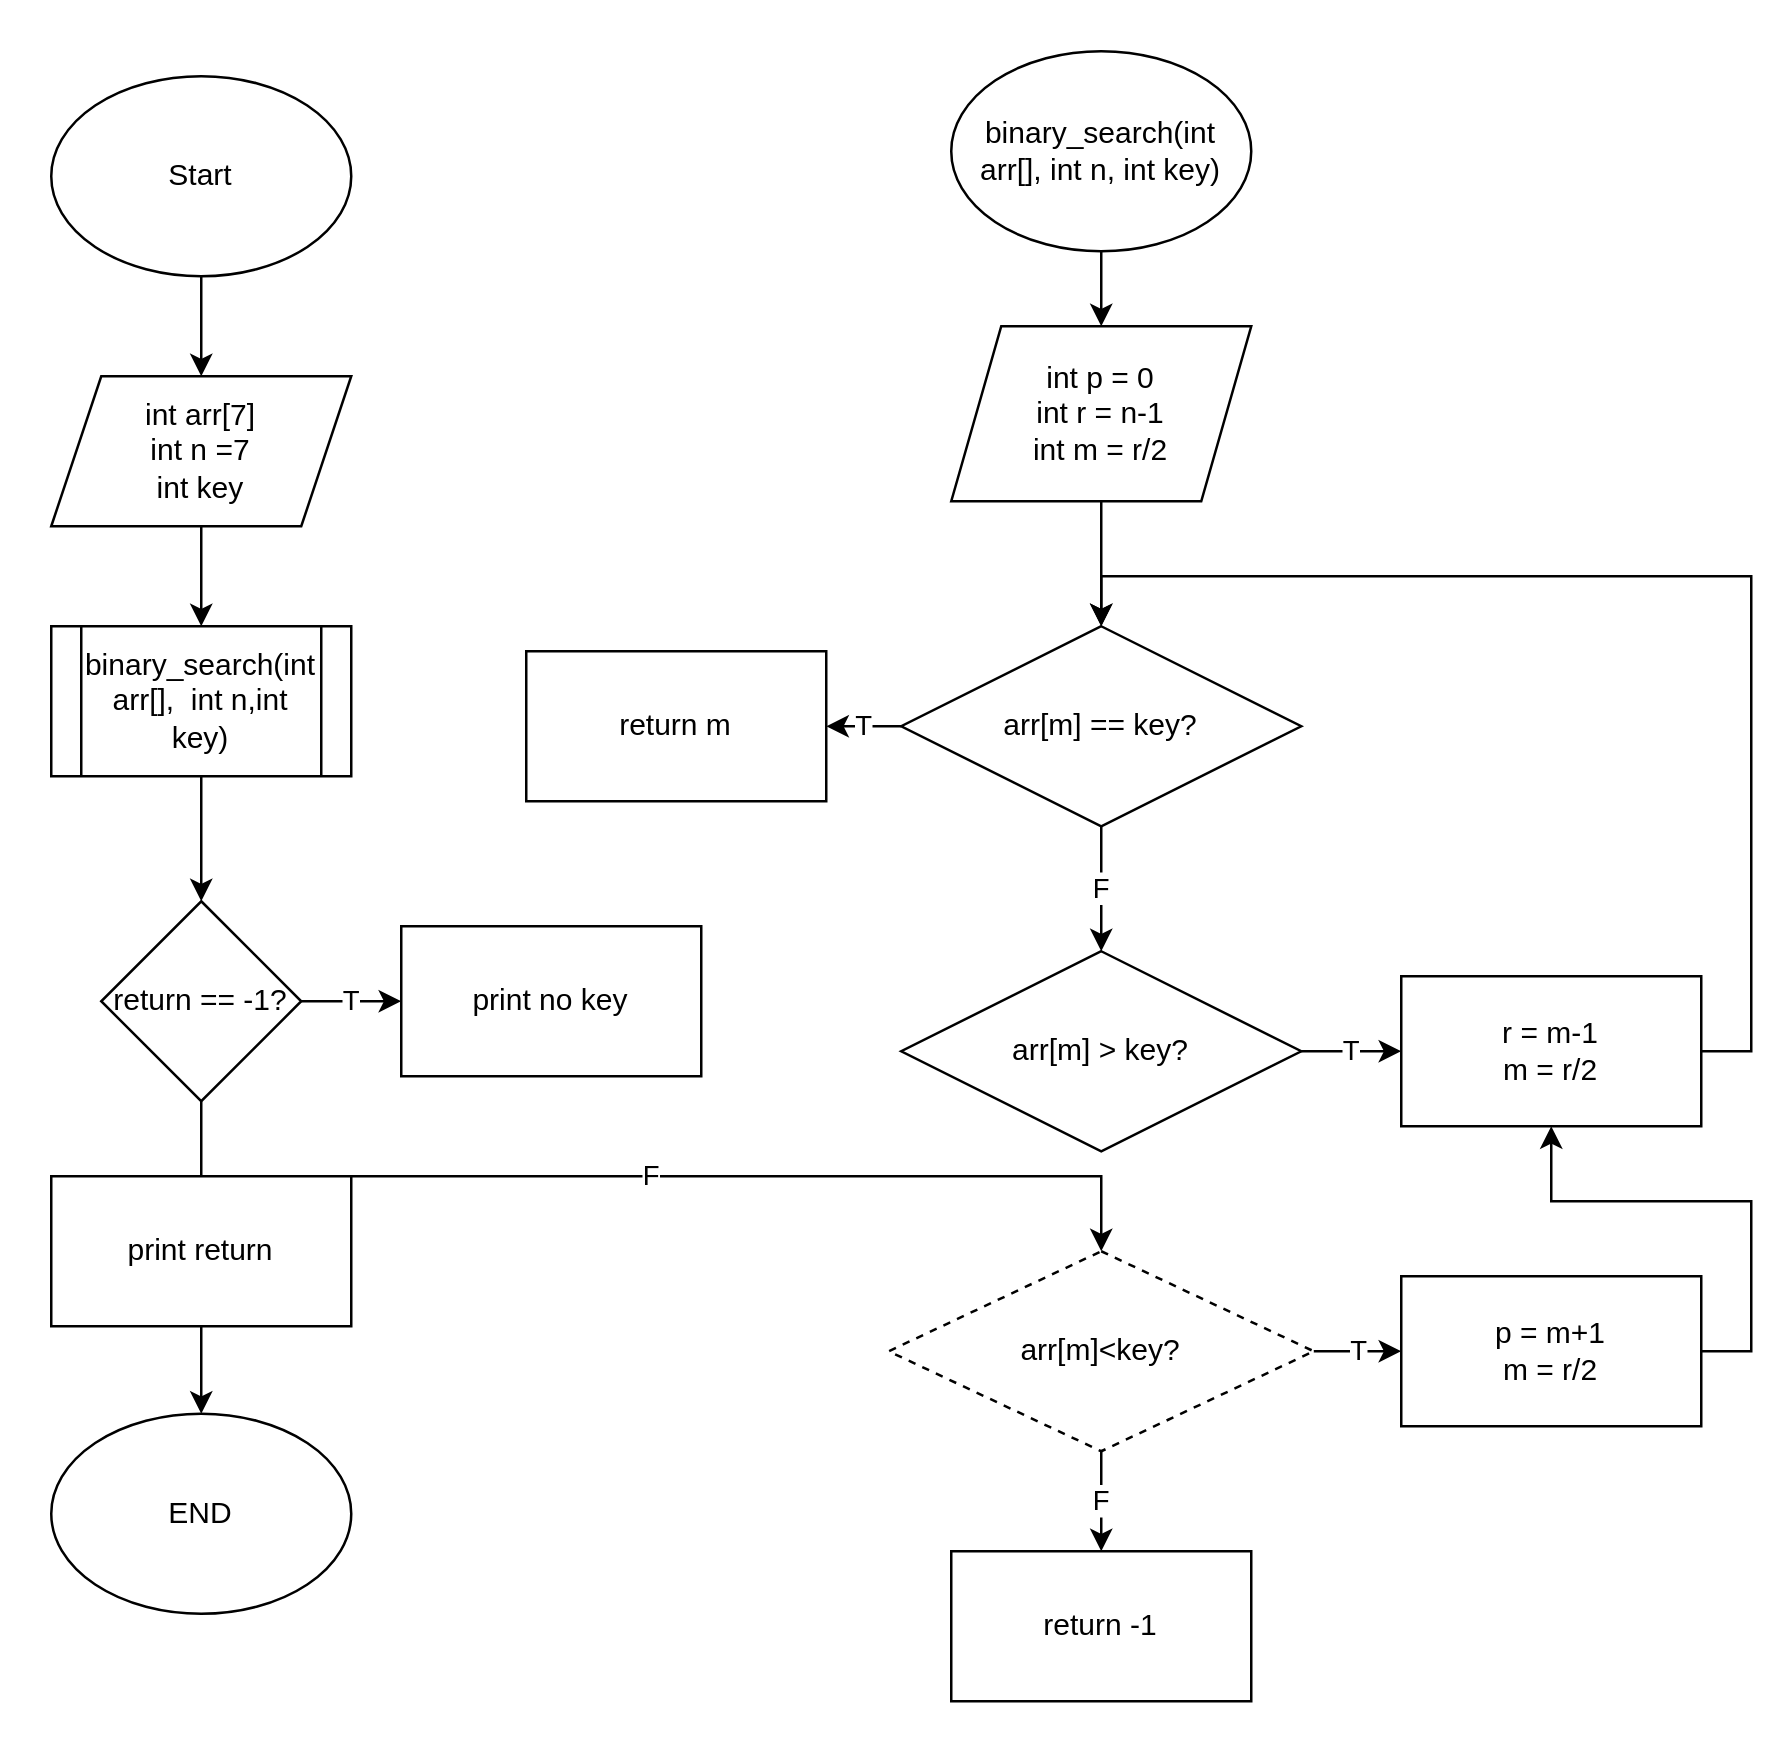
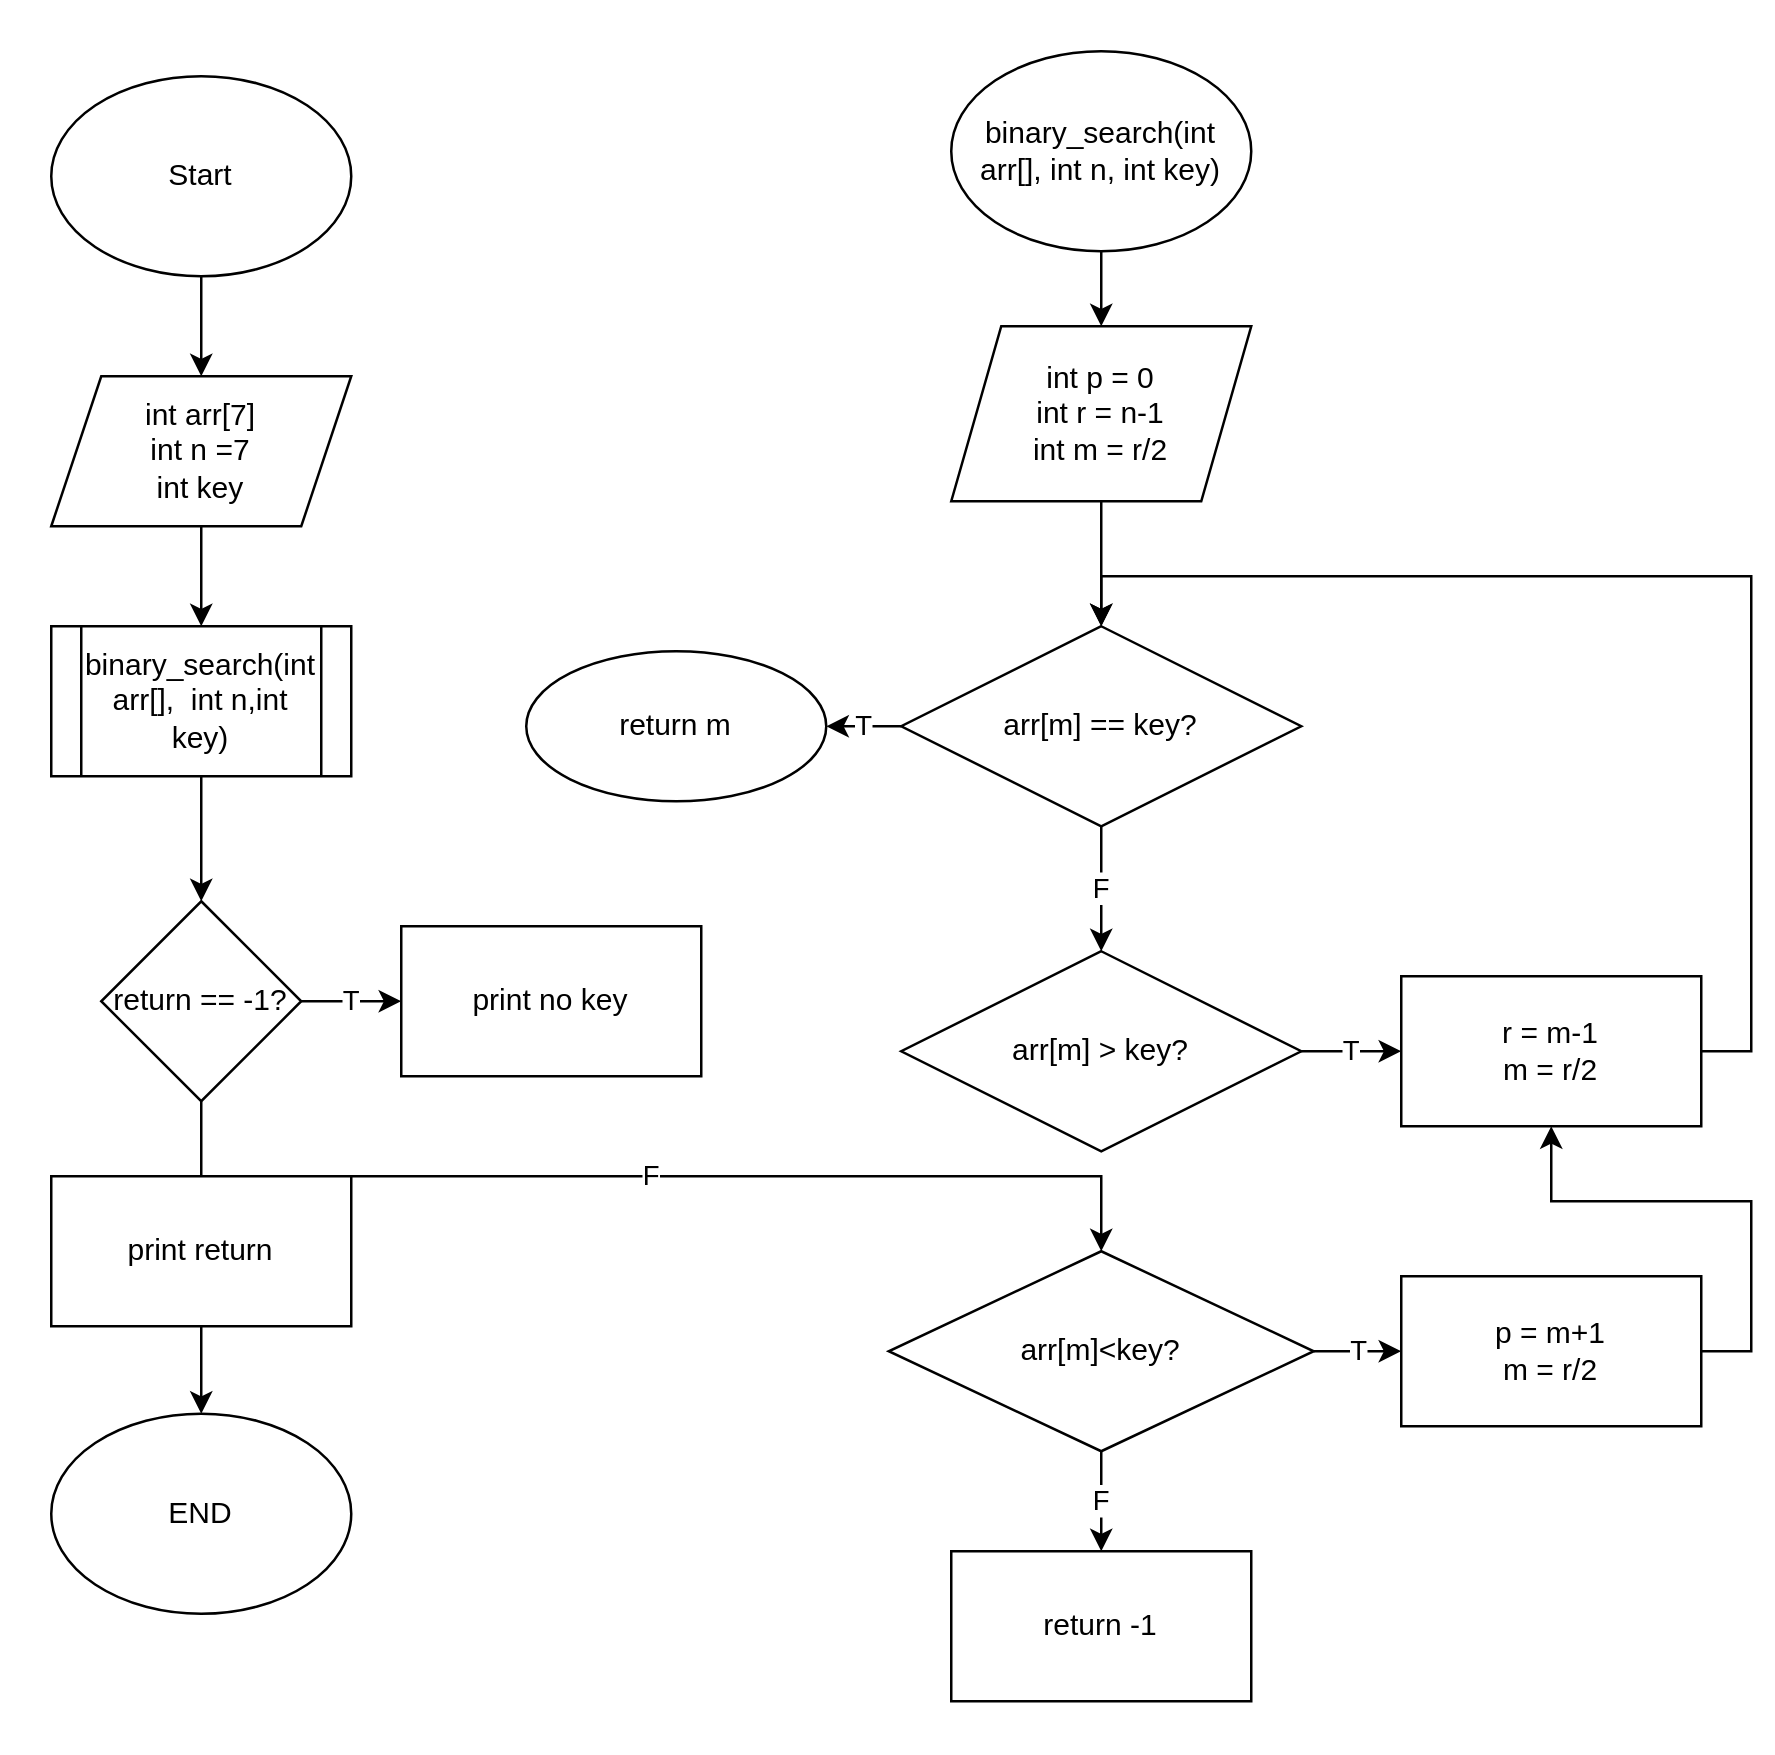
node "return m": shape rectangle -> ellipse
node "arr[m]<key?": style dashed -> solid
